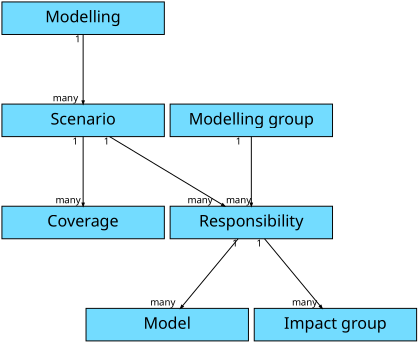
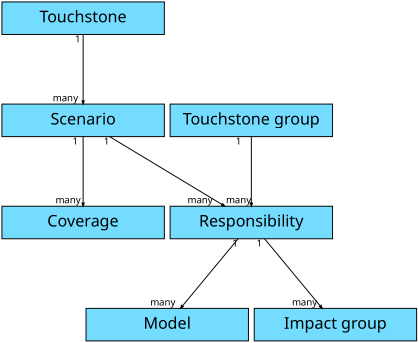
node "Modelling": label "Modelling" -> "Touchstone"
node "Modelling group": label "Modelling group" -> "Touchstone group"
